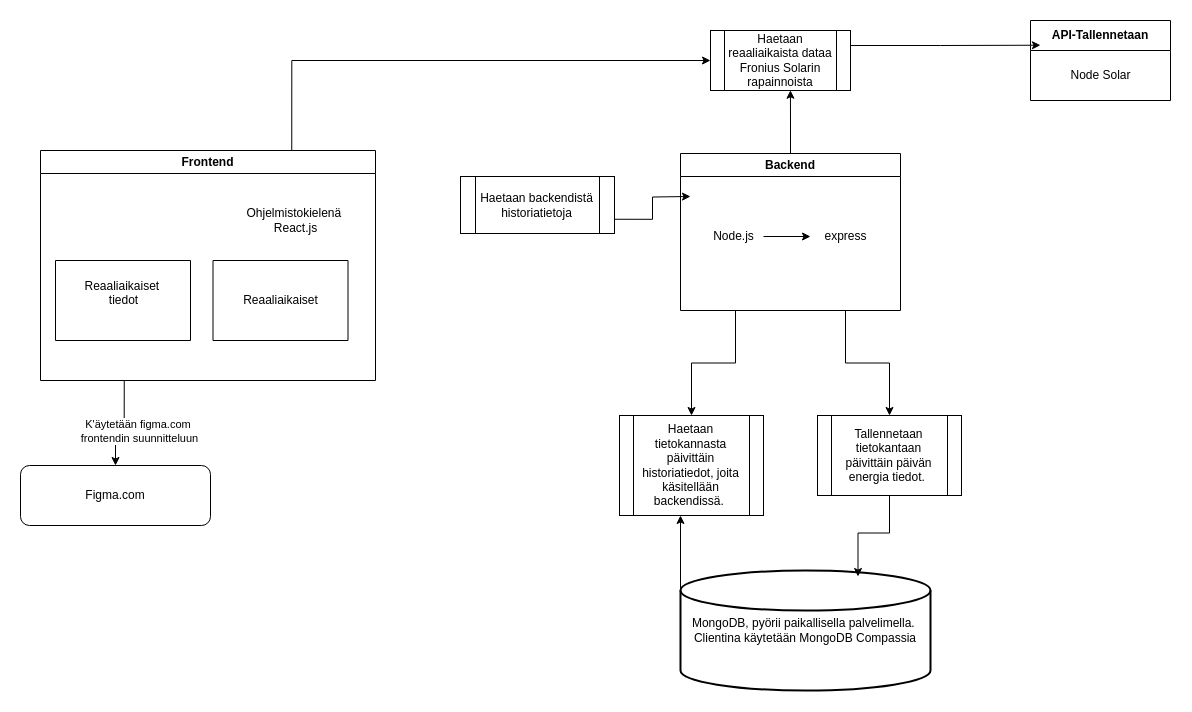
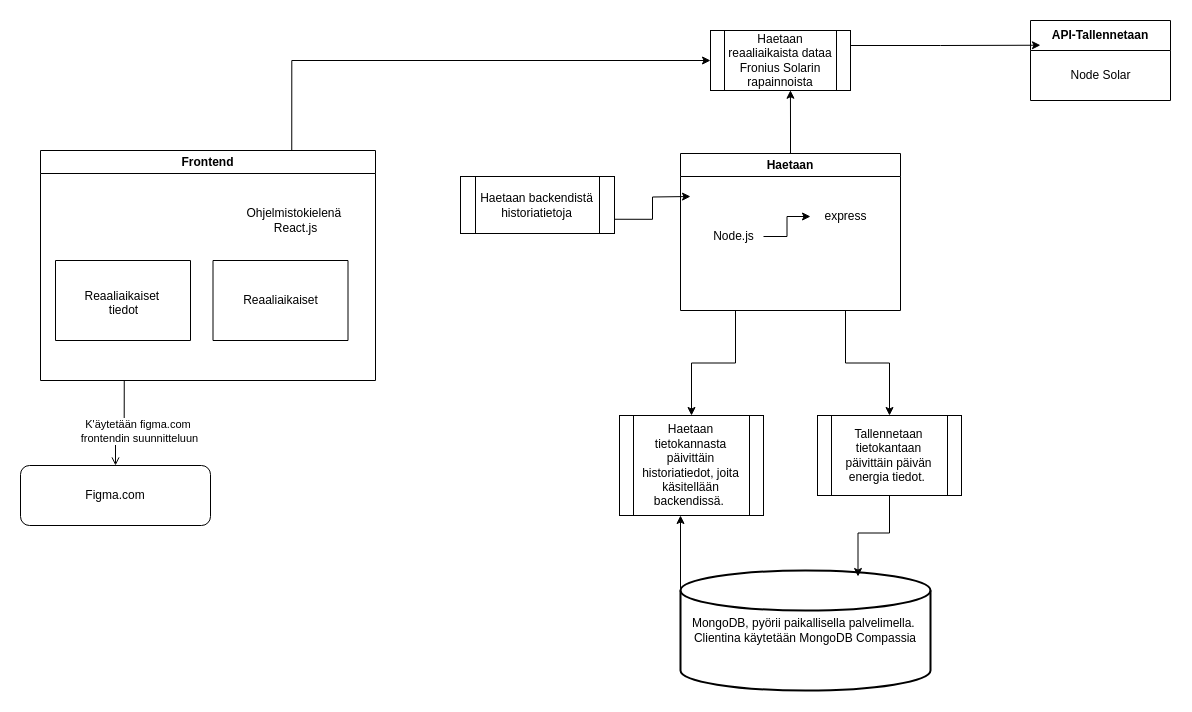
node "Backend": label "Backend" -> "Haetaan"
node "express": moved (846, 237) -> (846, 217)
node "Reaaliaikaiset tiedot": moved (123, 301) -> (123, 311)
edge "Frontend" -> "Figma.com": arrowhead classic -> open
